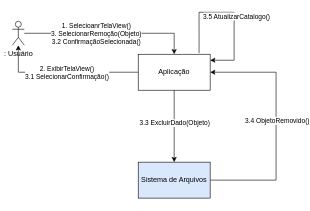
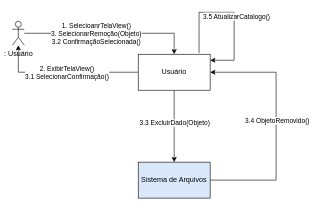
node "Aplicação": label "Aplicação" -> "Usuário"
